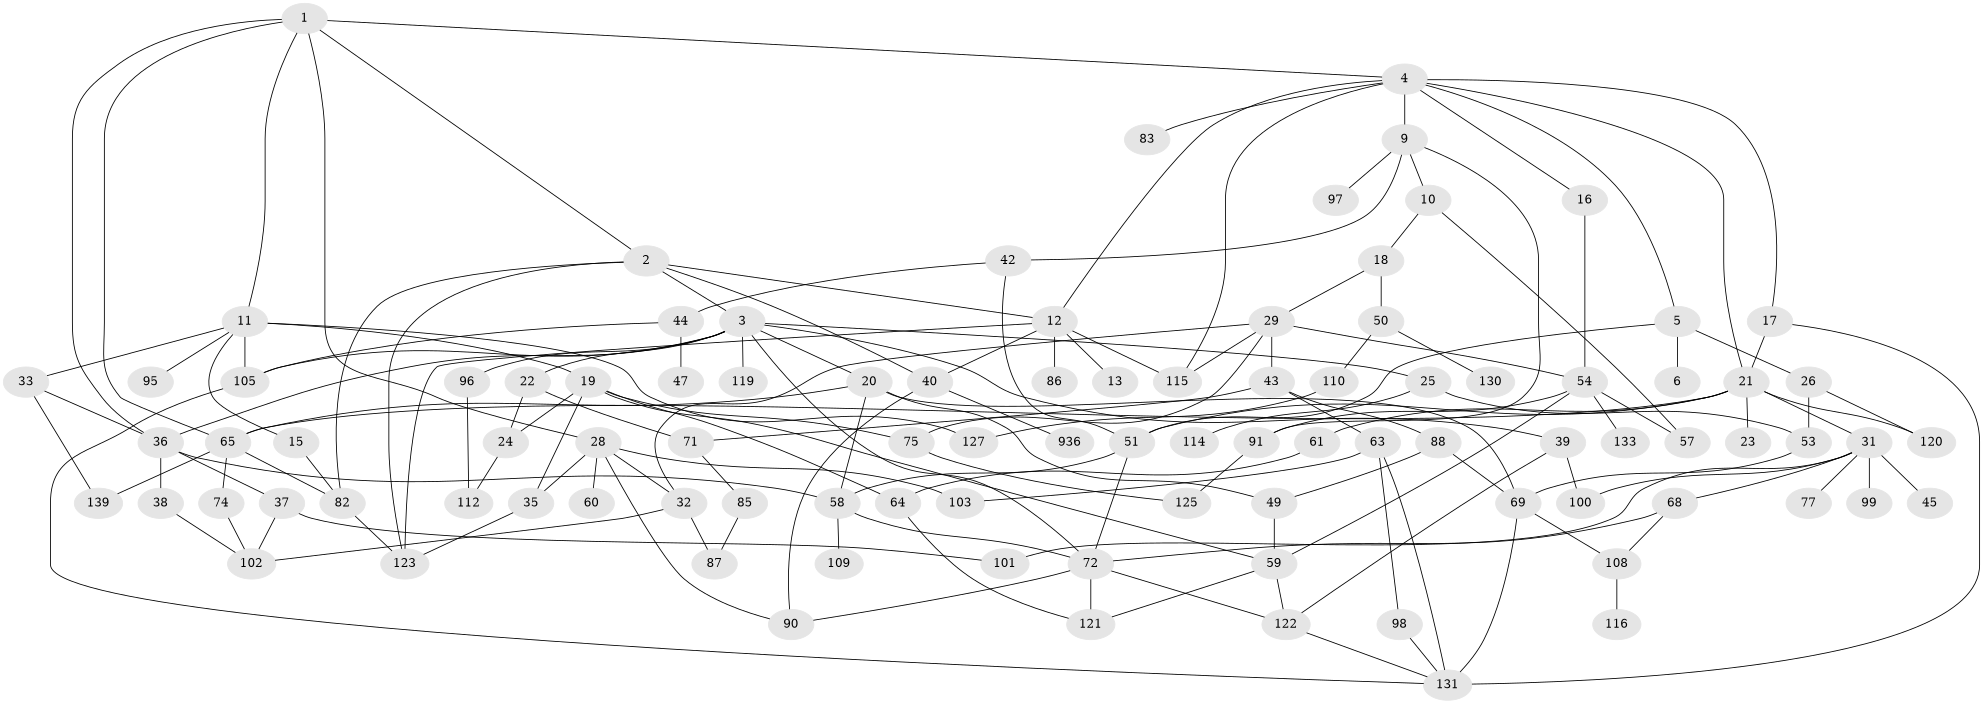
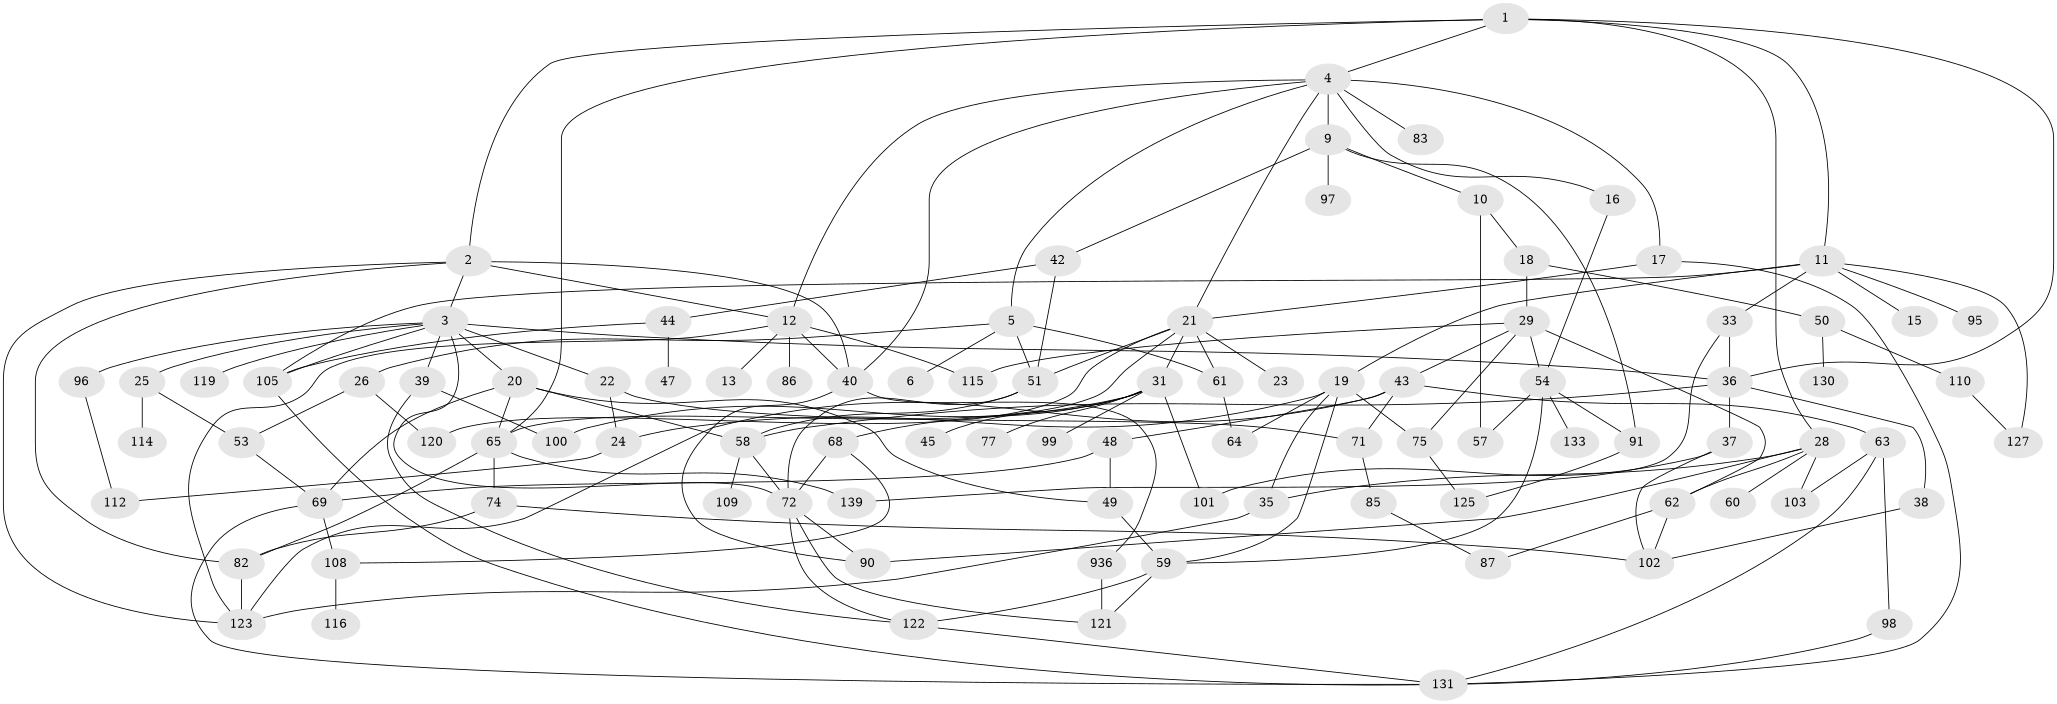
edge "4" -- "115": now "4" -- "40"
edge "5" -- "61": added
edge "43" -- "123": added
node "88": label "88" -> "48"
edge "15" -- "82": now "74" -- "82"
node "32": label "32" -> "62"
edge "64" -- "121": now "936" -- "121"
